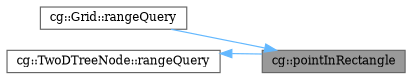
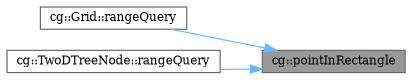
edge "cg::pointInRectangle" -> "cg::TwoDTreeNode::rangeQuery": reversed
